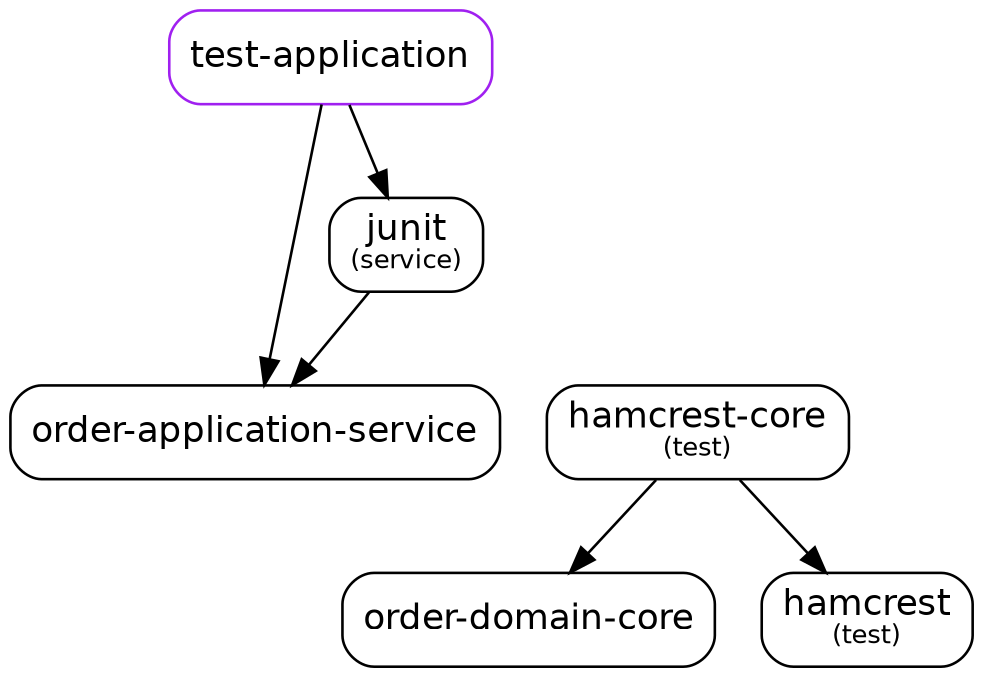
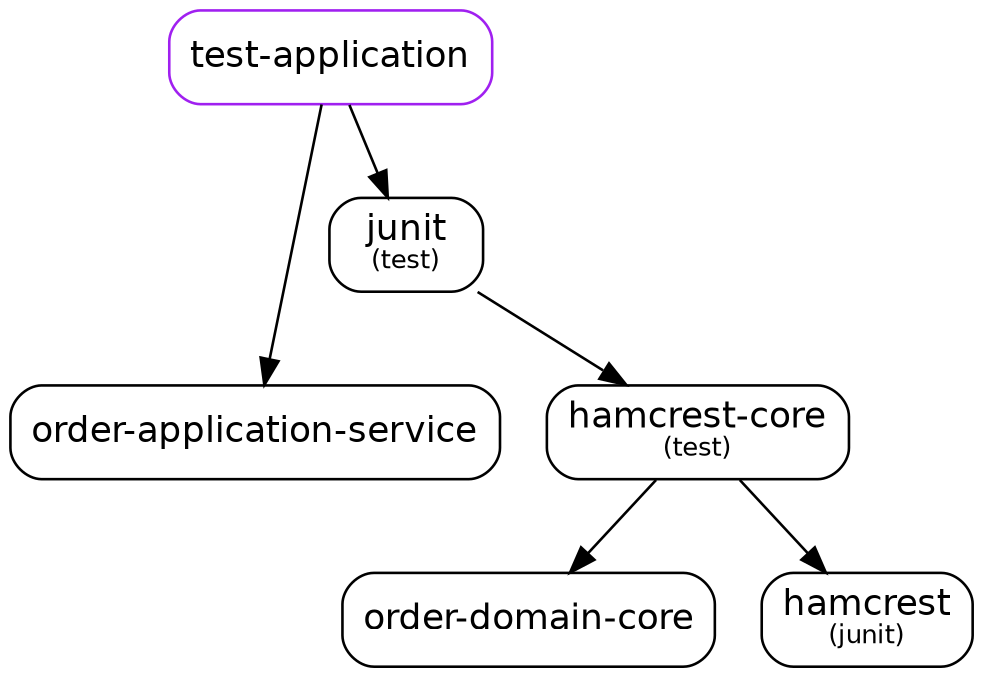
node "junit": text "(service)" -> "(test)"
edge "junit" -> "order-application-service": now "junit" -> "hamcrest-core"
node "hamcrest": text "(test)" -> "(junit)"
